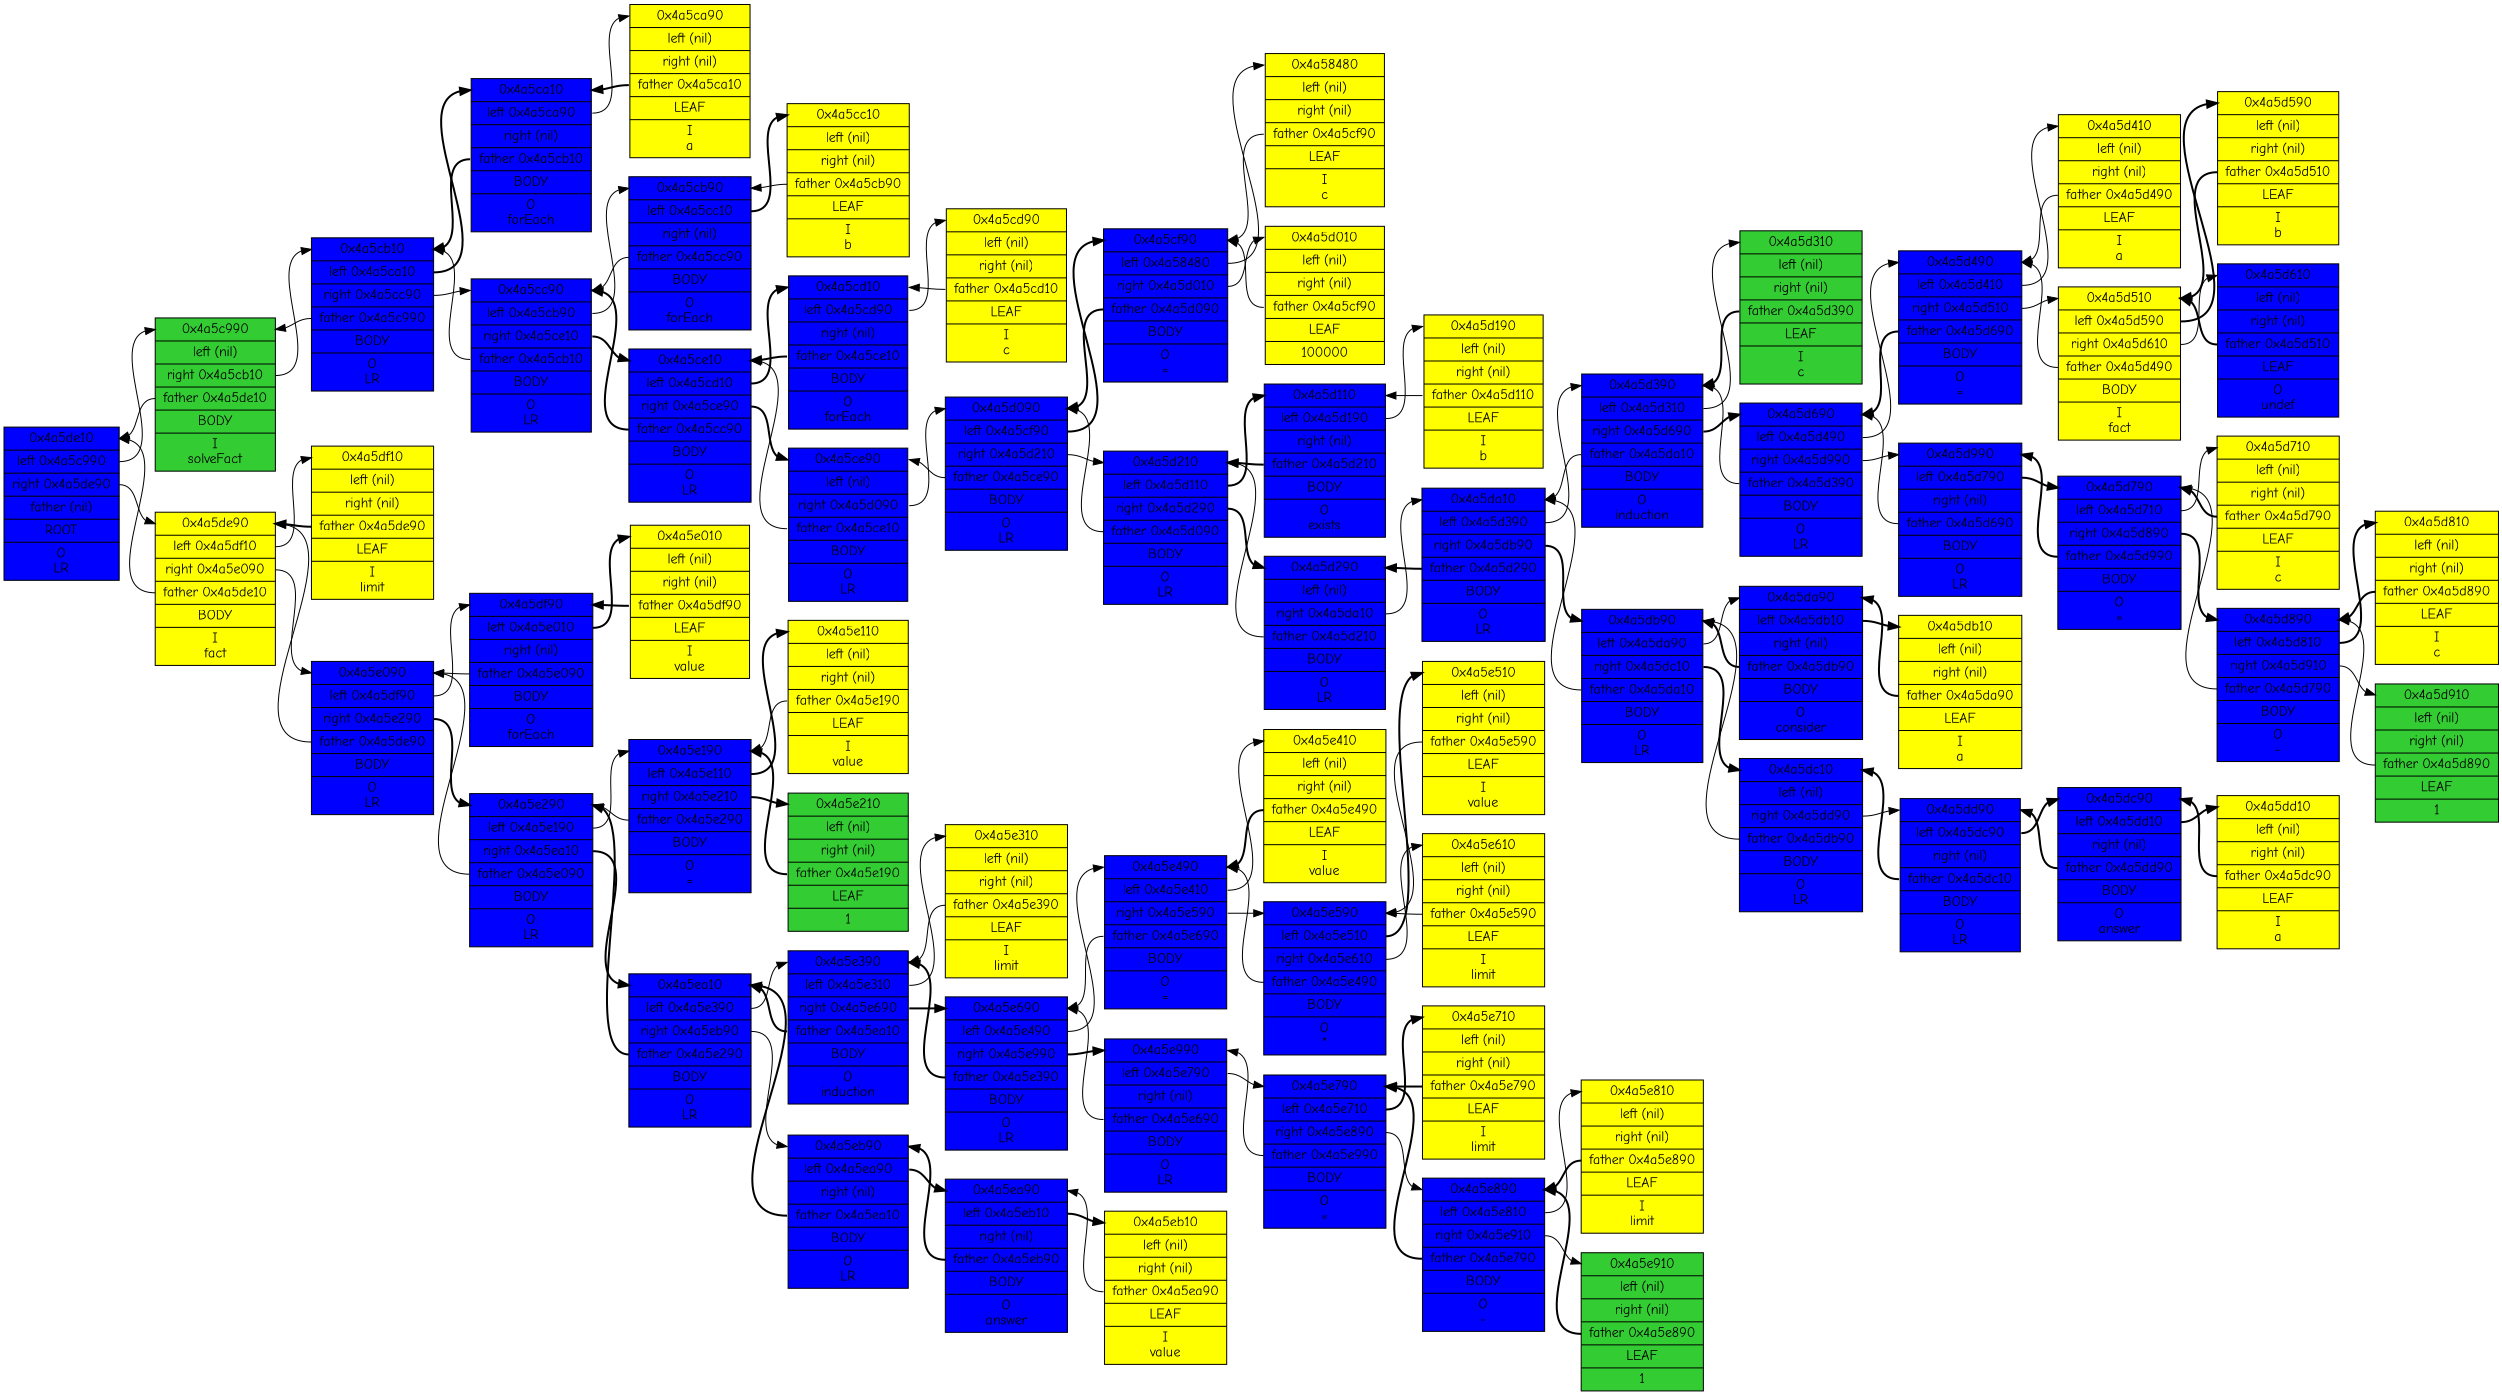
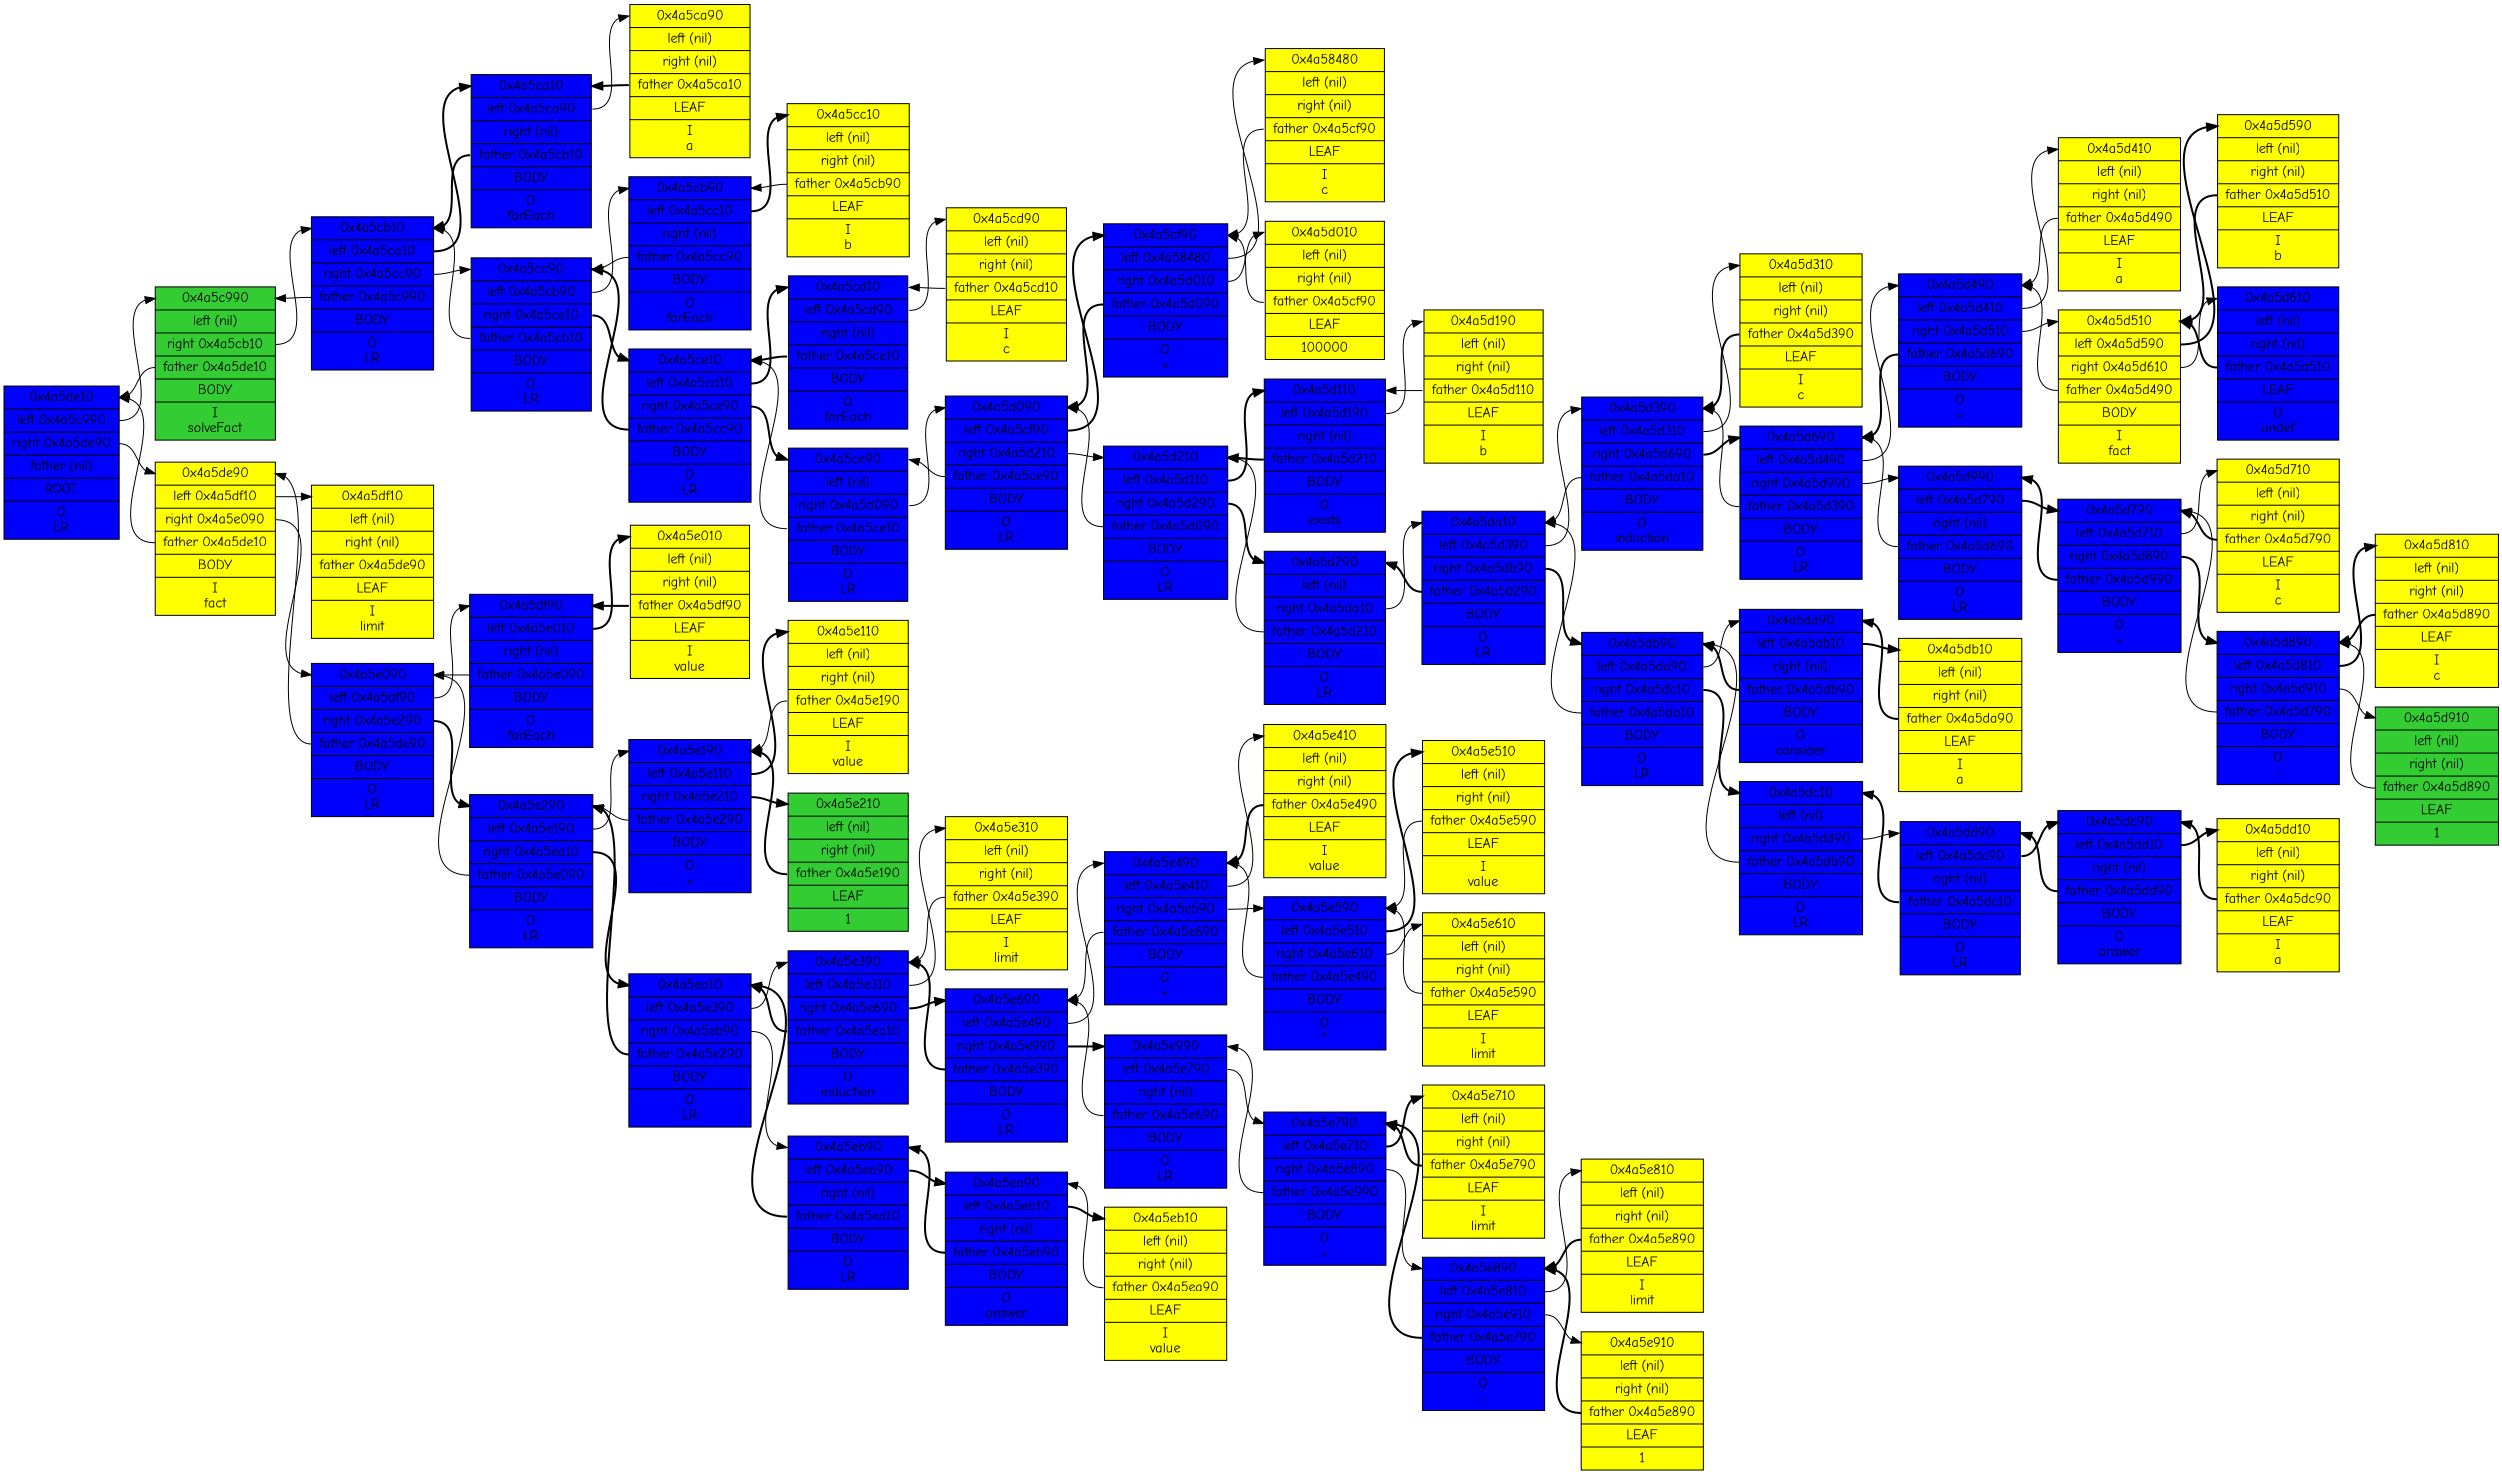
node "0x4a5d310": fillcolor #33cc33 -> yellow
edge "0x4a5df10" -> "0x4a5de90": removed
node "0x4a5e910": fillcolor #33cc33 -> yellow
